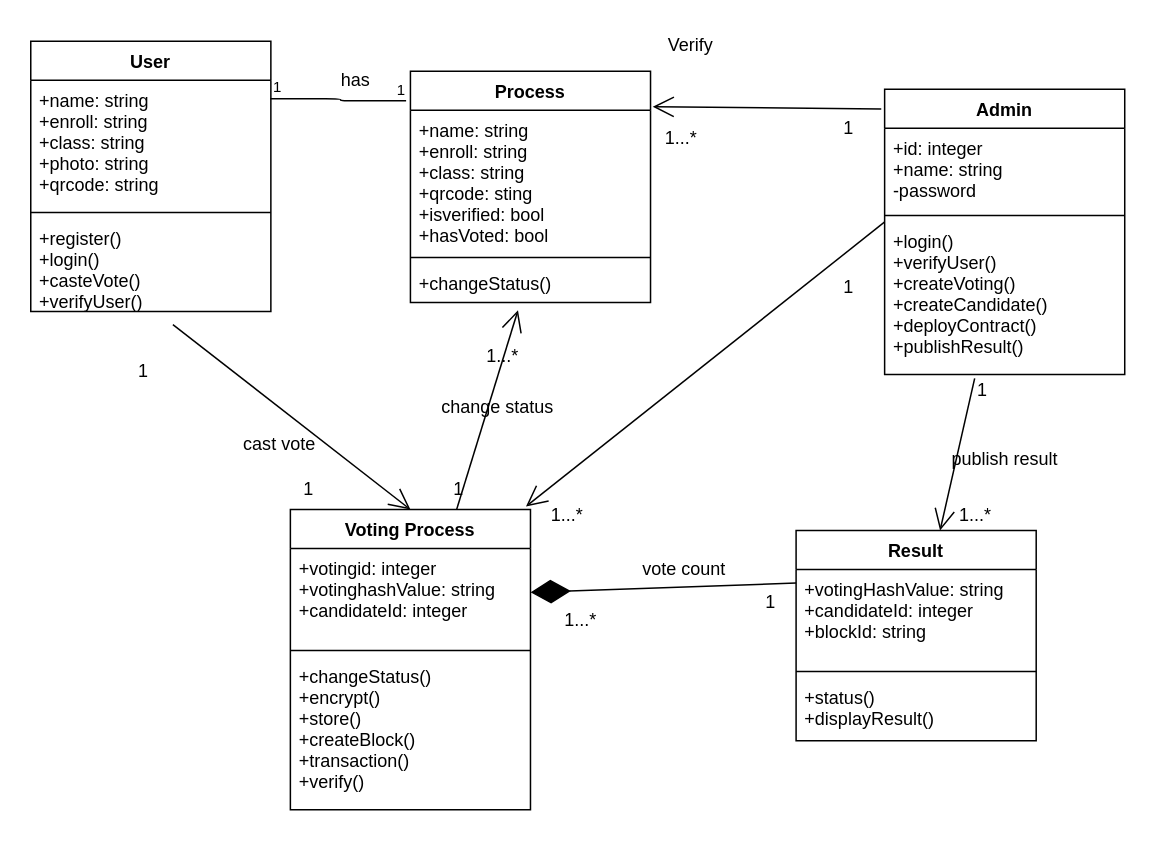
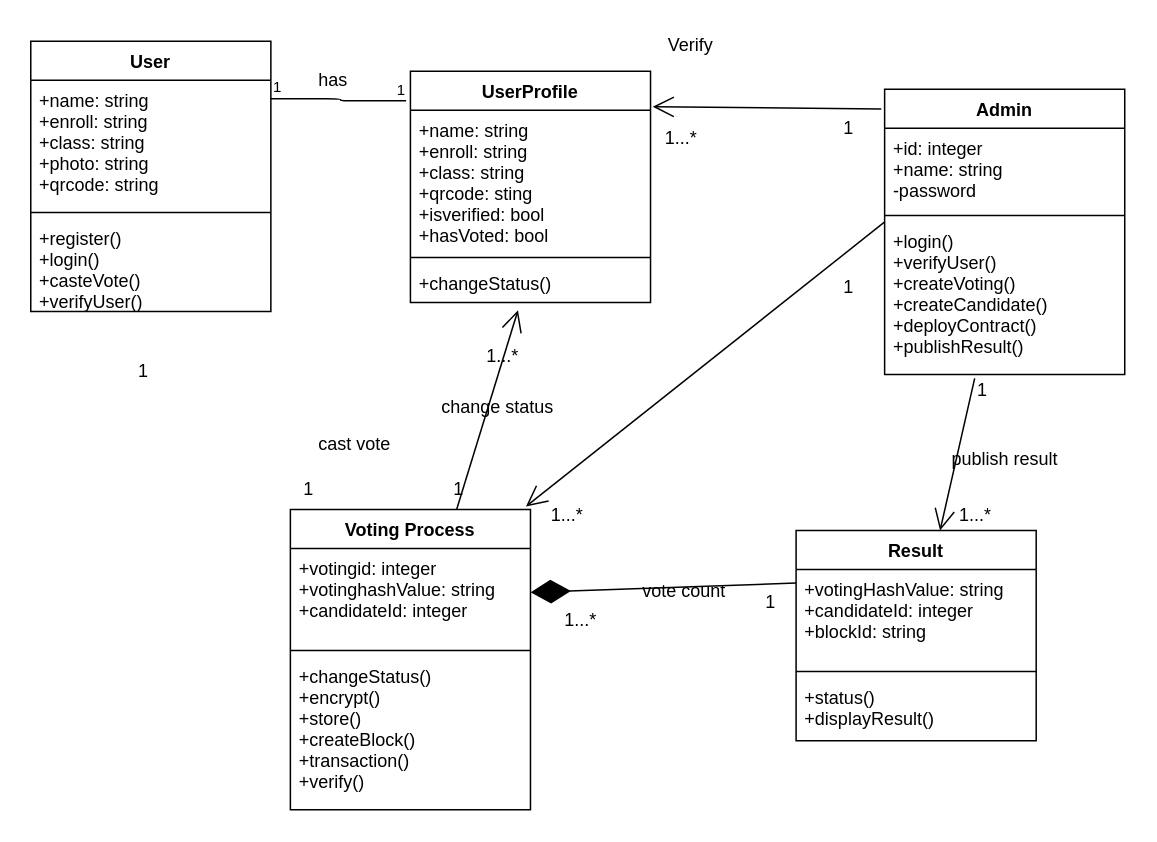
node "has": moved (368, 80) -> (346, 80)
node "Process": label "Process" -> "UserProfile"
edge "+register() +login() +casteVote() +verifyUser()" -> "Voting Process": removed
node "cast vote": moved (286, 445) -> (361, 445)
node "vote count": moved (692, 569) -> (692, 592)
